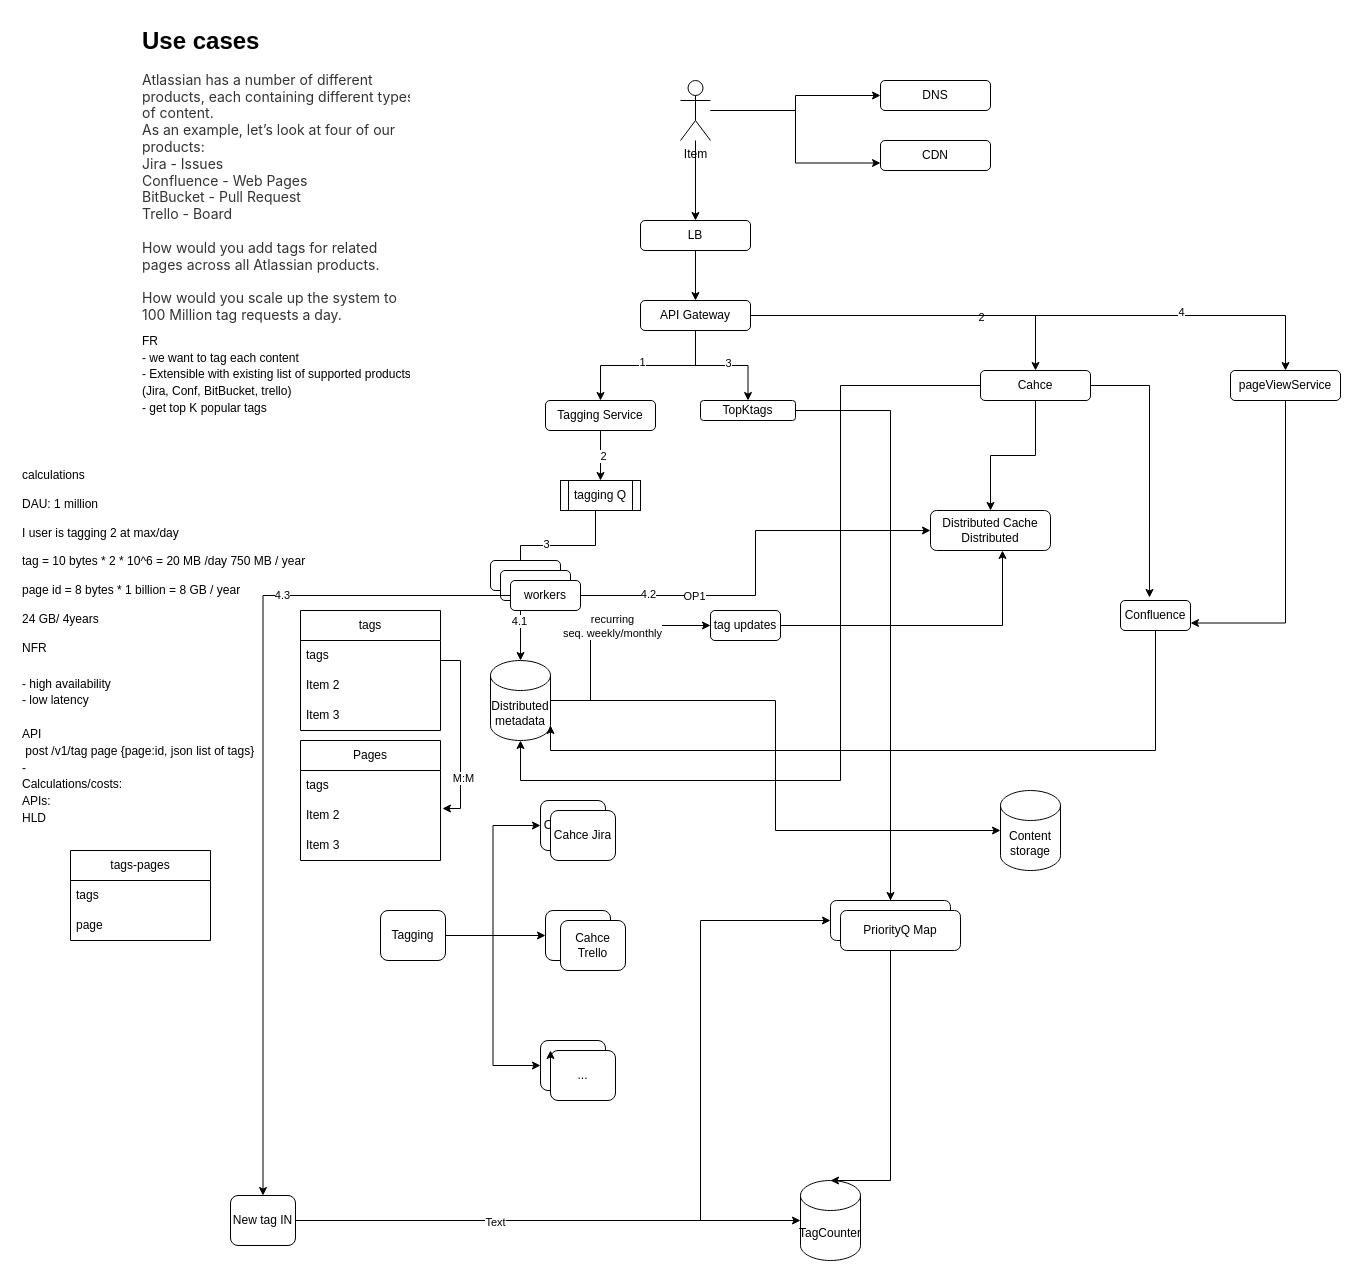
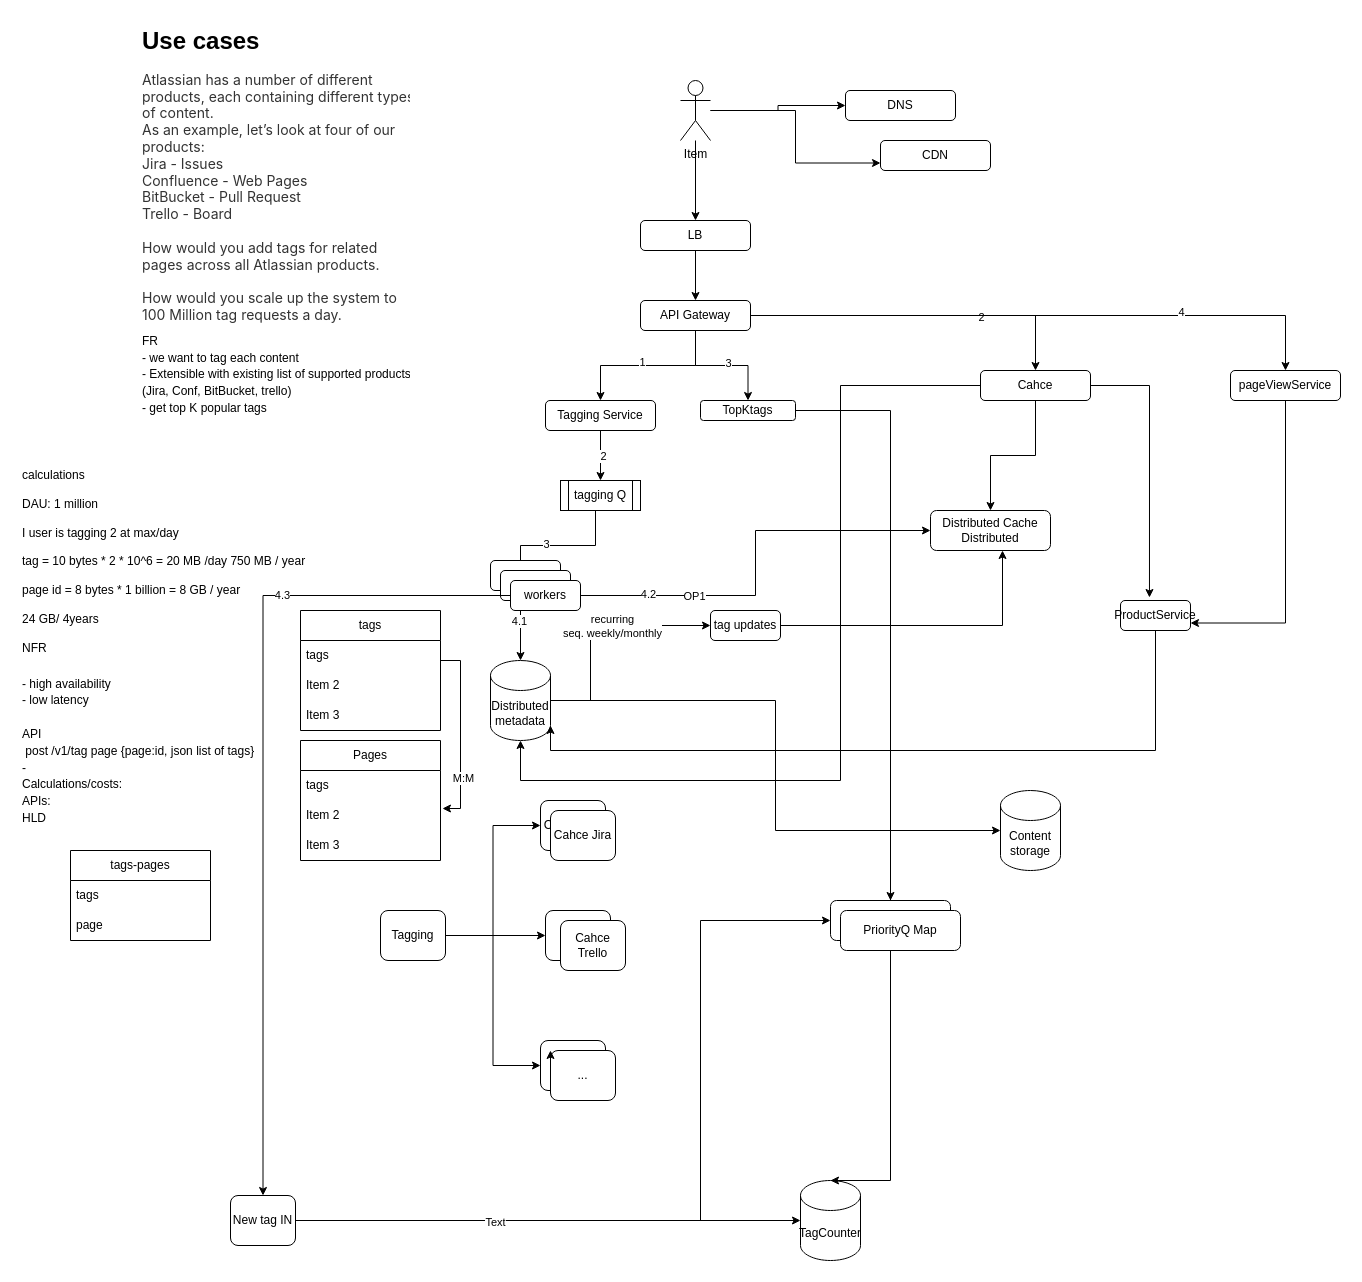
node "DNS": moved (936, 96) -> (901, 106)
node "Confluence": label "Confluence" -> "ProductService"
